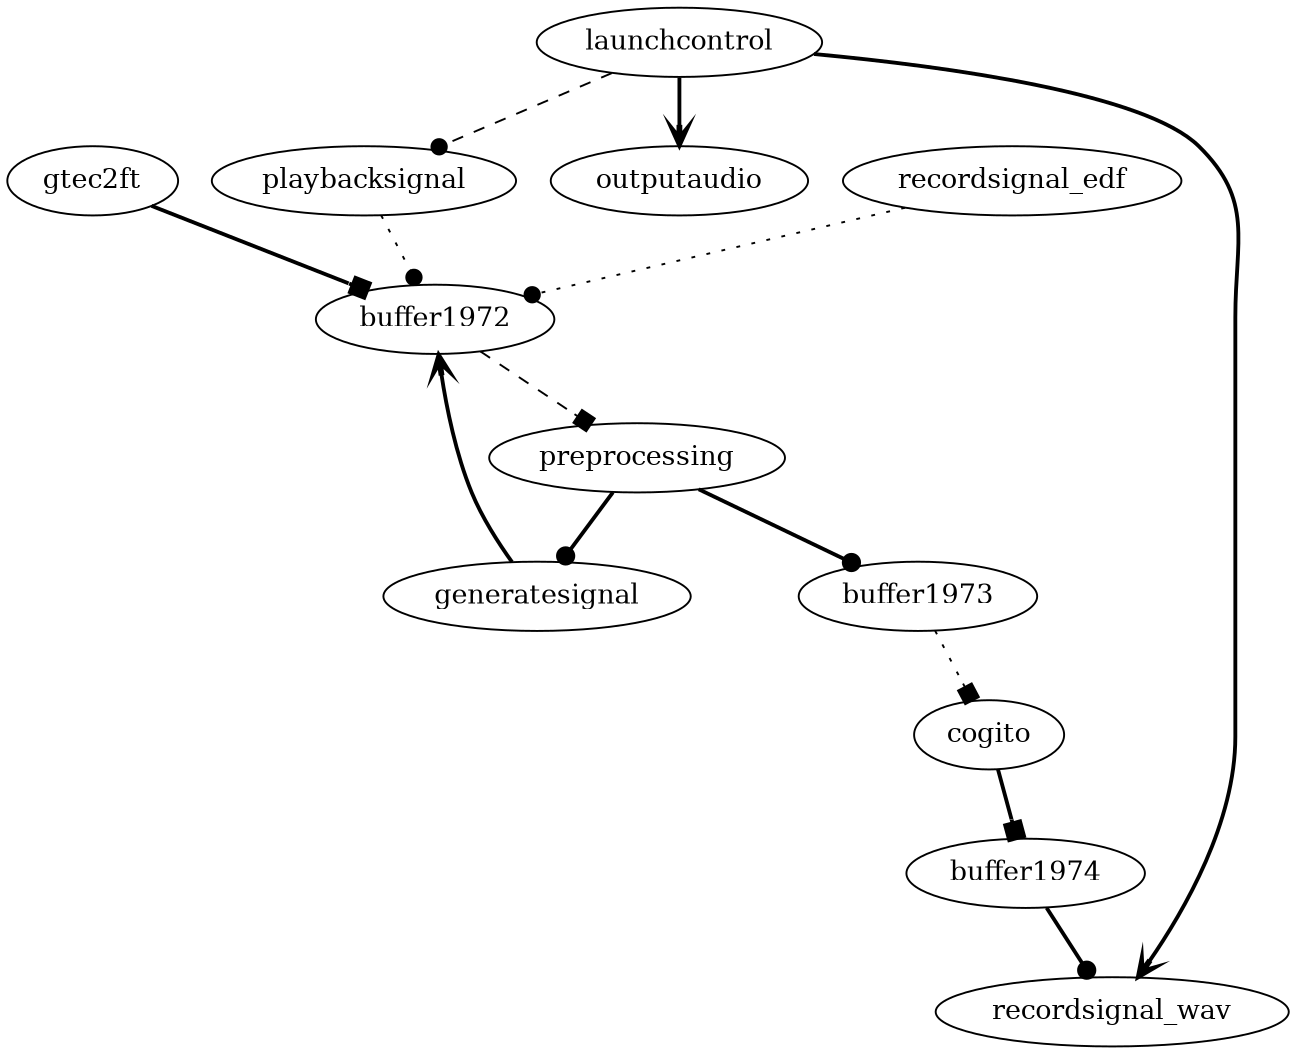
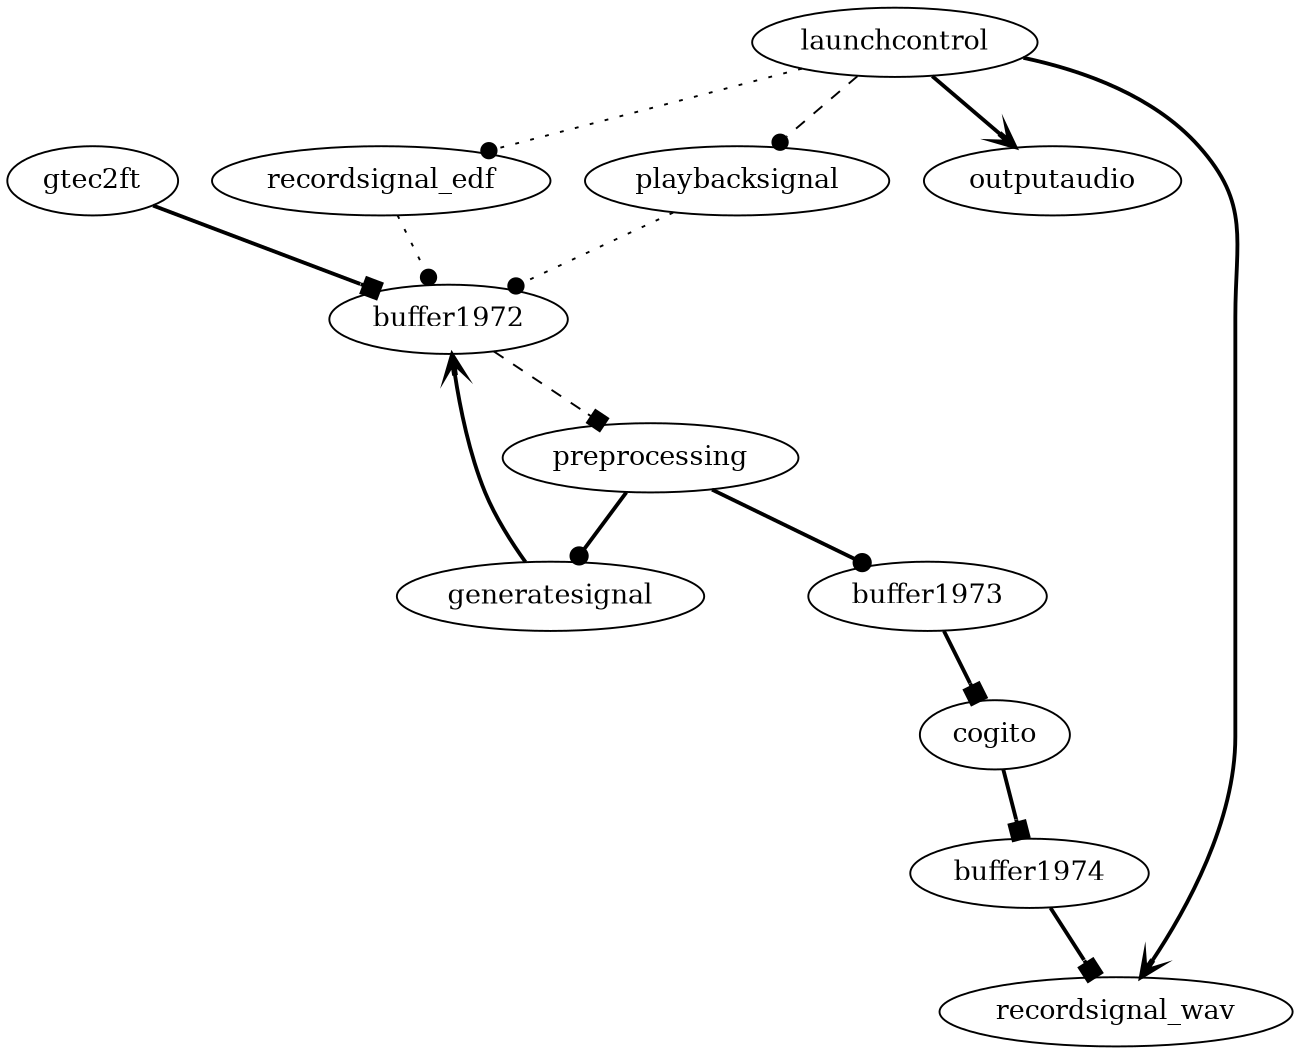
edge "launchcontrol" -> "recordsignal_edf": added
edge "buffer1973" -> "cogito": style dotted -> bold
edge "buffer1974" -> "recordsignal_wav": arrowhead dot -> box
